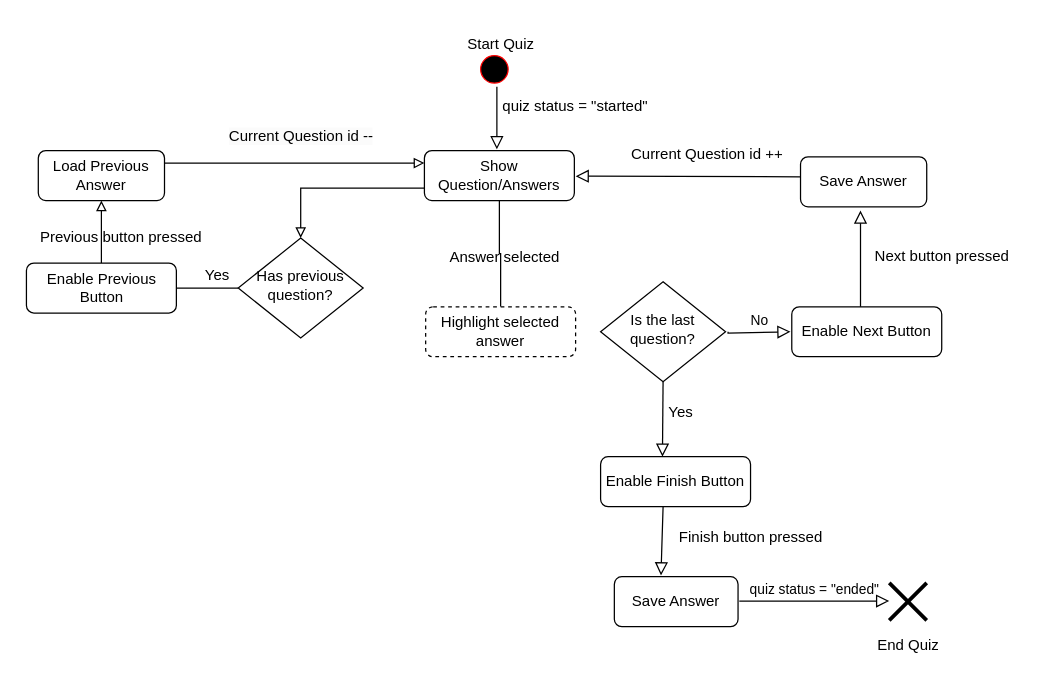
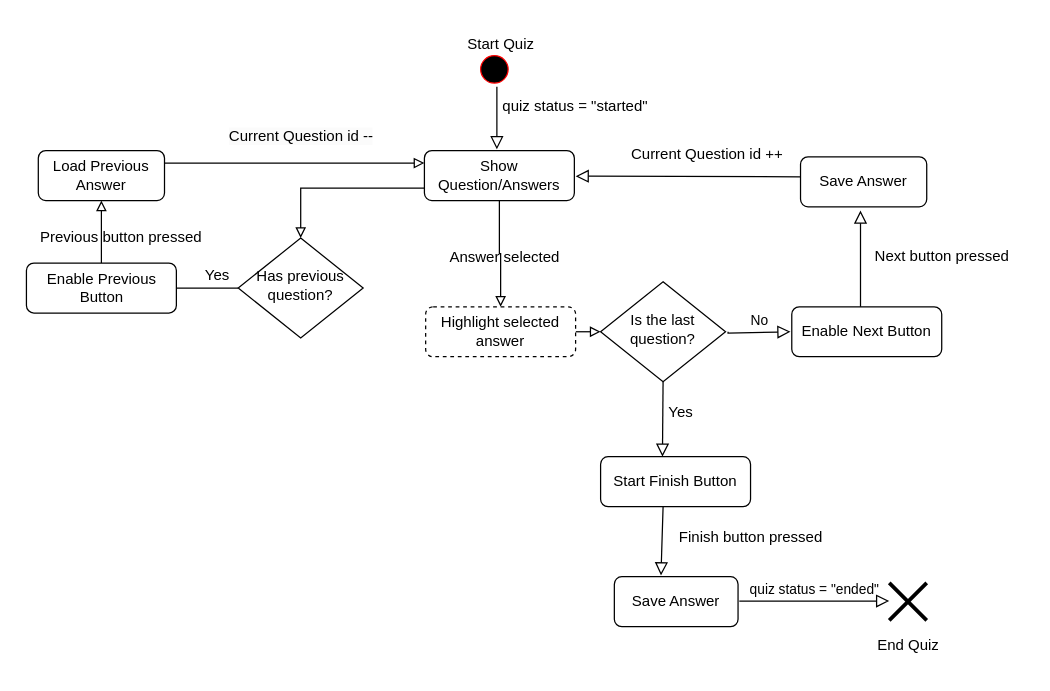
edge "Show Question/Answers" -- "Highlight selected answer": arrowhead none -> block
edge "Highlight selected answer" -> "Is the last question?": added
node "Enable Finish Button": label "Enable Finish Button" -> "Start Finish Button"
